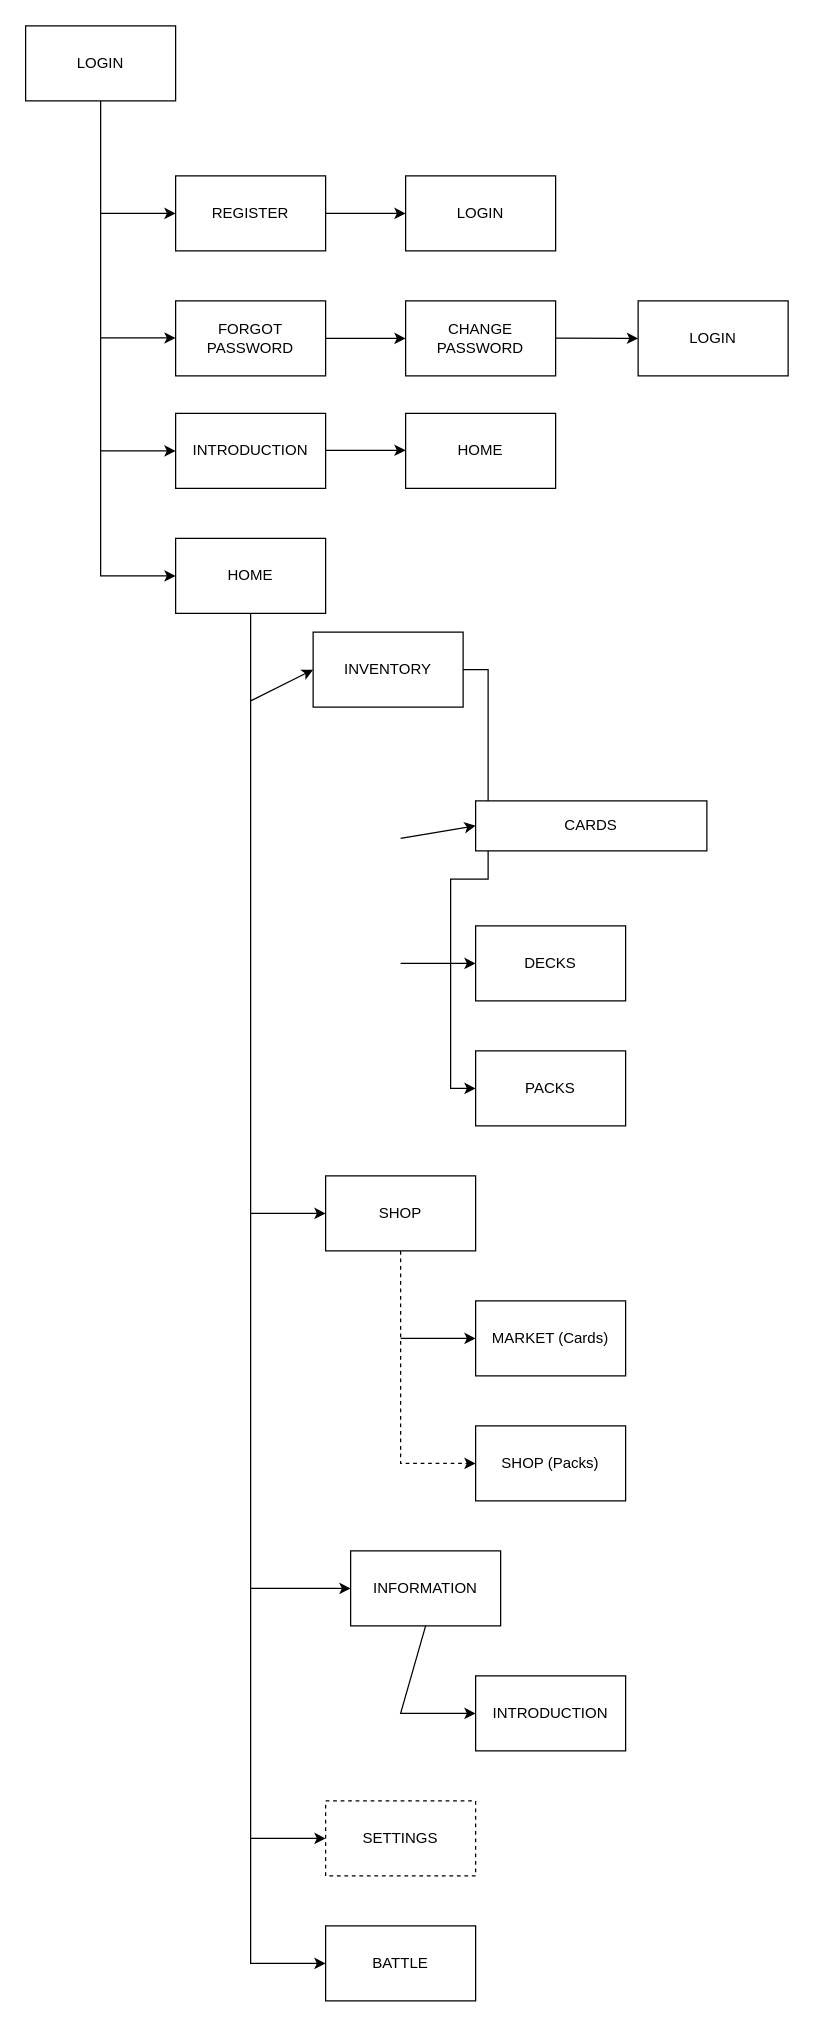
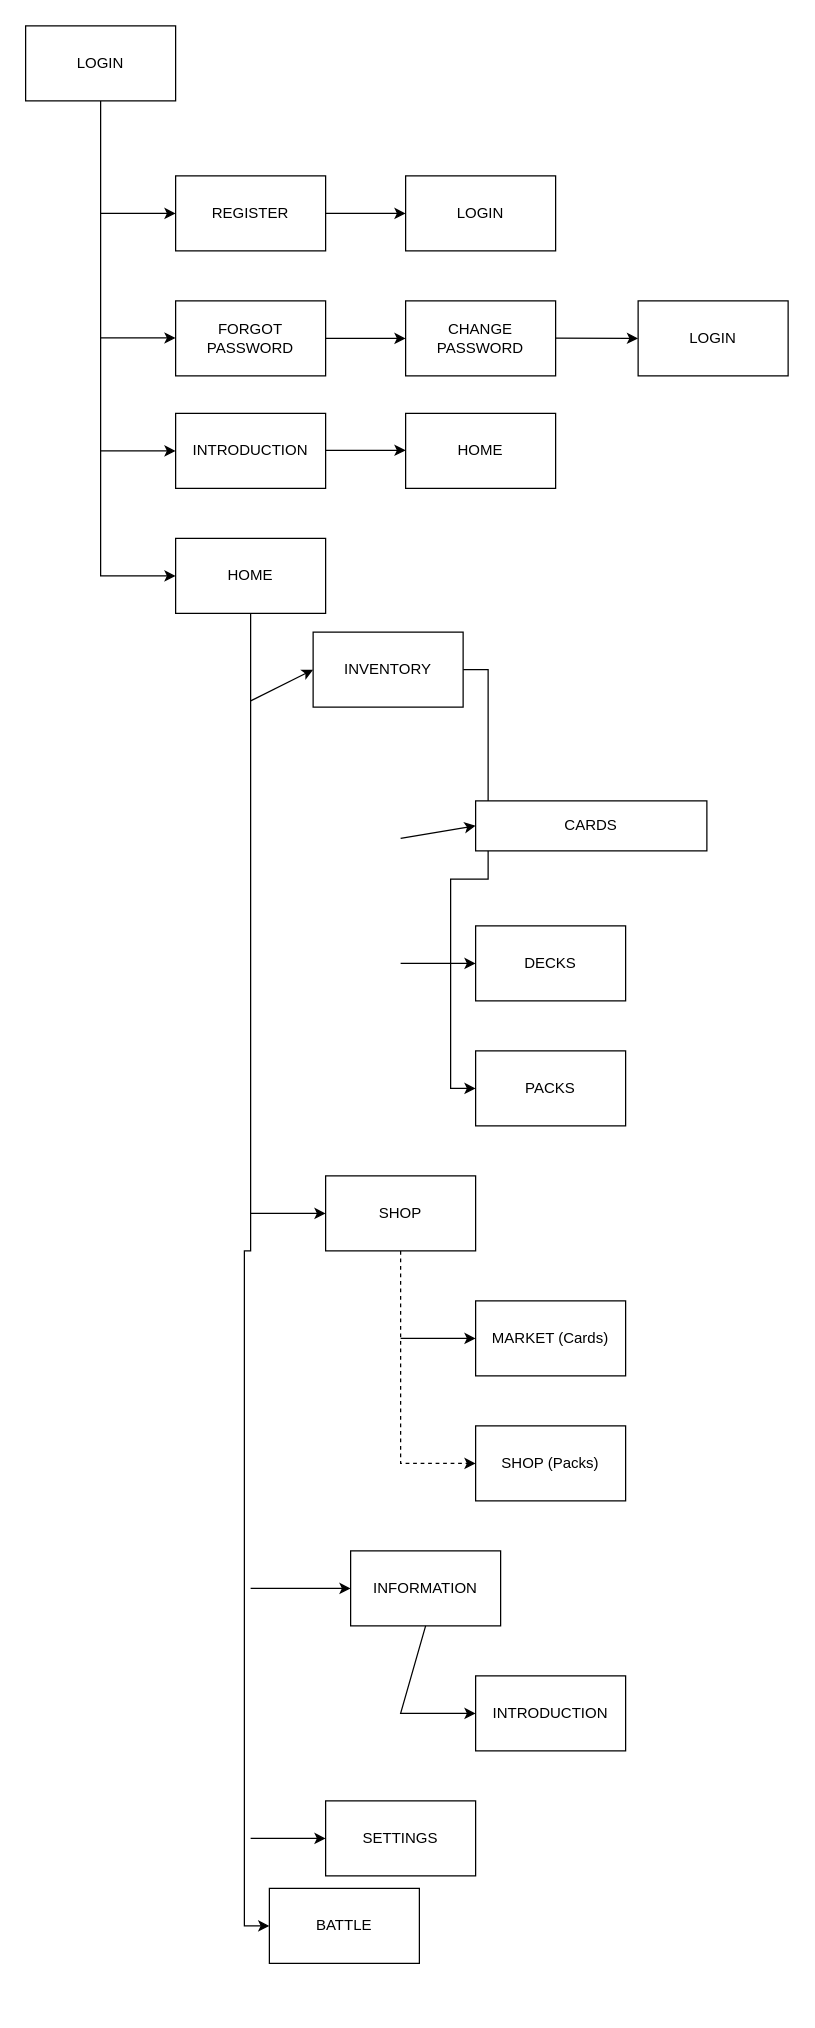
node "SETTINGS": style dashed -> solid
node "BATTLE": moved (401, 1963) -> (344, 1926)
